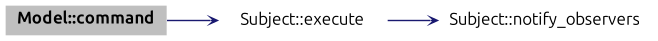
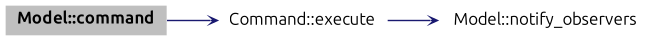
node "Subject::execute": label "Subject::execute" -> "Command::execute"
node "Subject::notify_observers": label "Subject::notify_observers" -> "Model::notify_observers"
